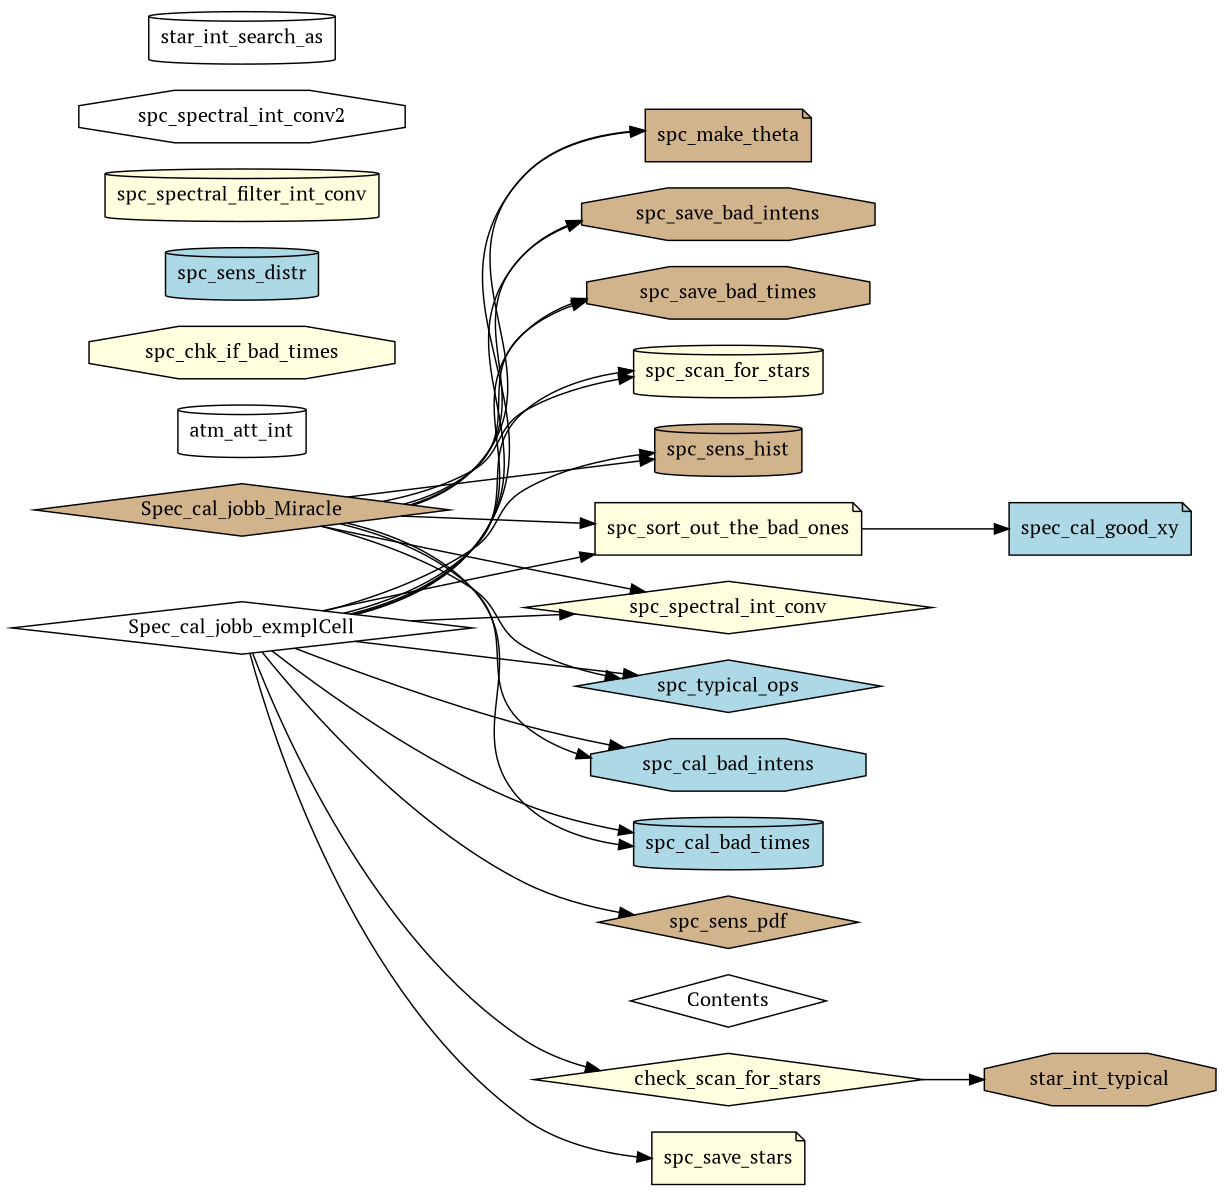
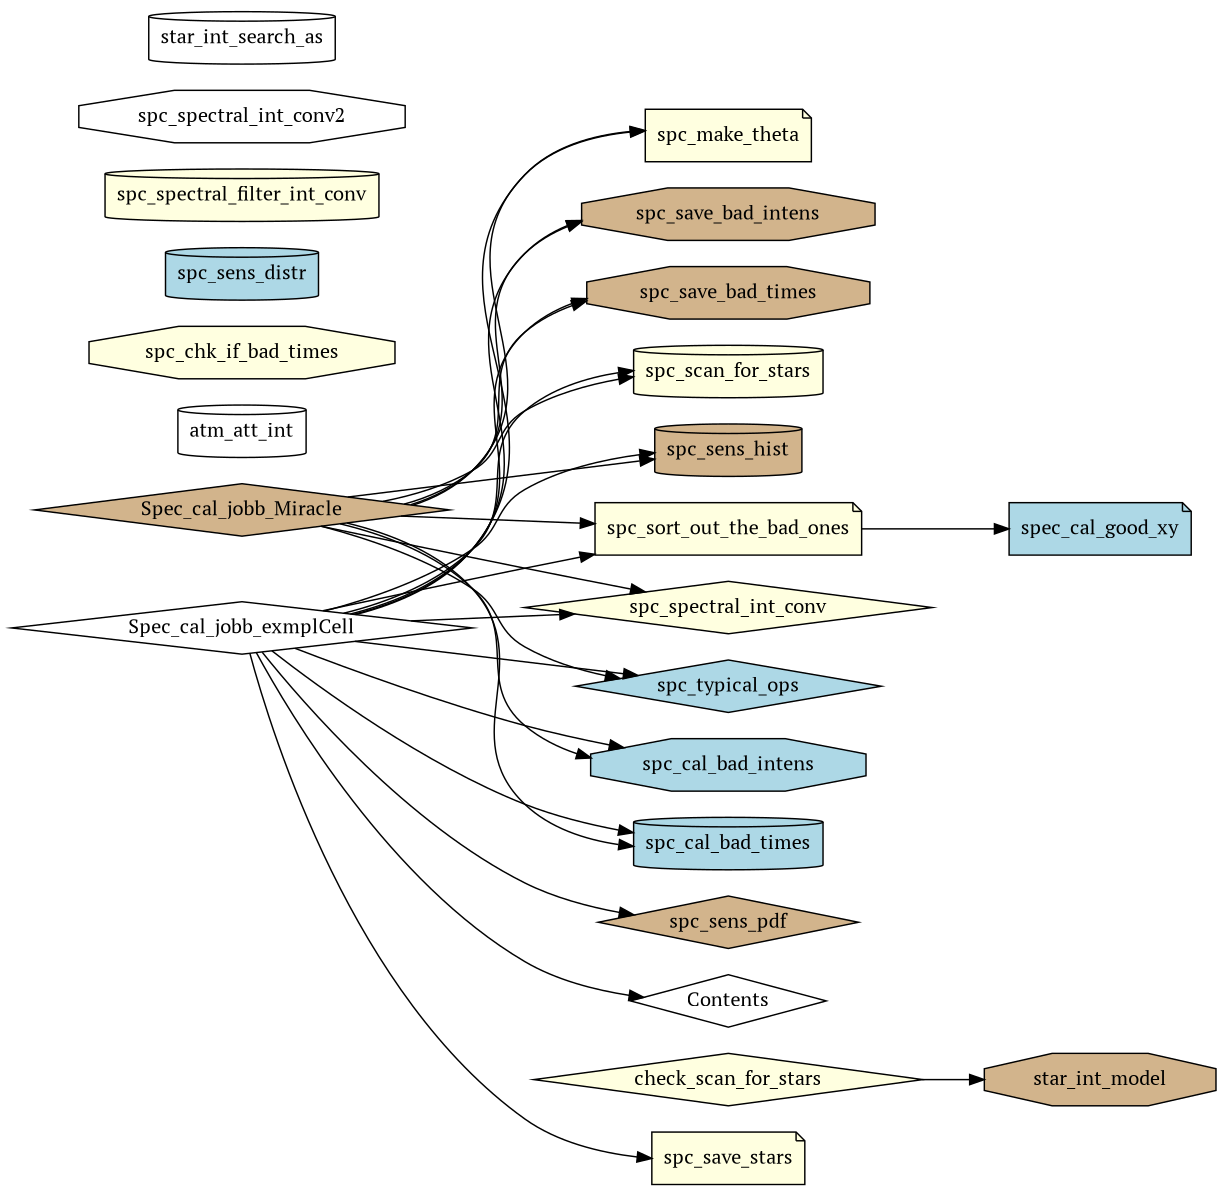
node "spc_make_theta": fillcolor tan -> lightyellow
edge "Spec_cal_jobb_exmplCell" -> "check_scan_for_stars": now "Spec_cal_jobb_exmplCell" -> "Contents"
node "star_int_typical": label "star_int_typical" -> "star_int_model"
